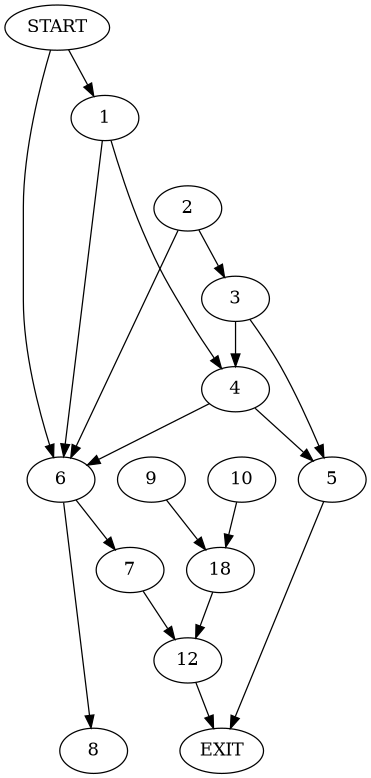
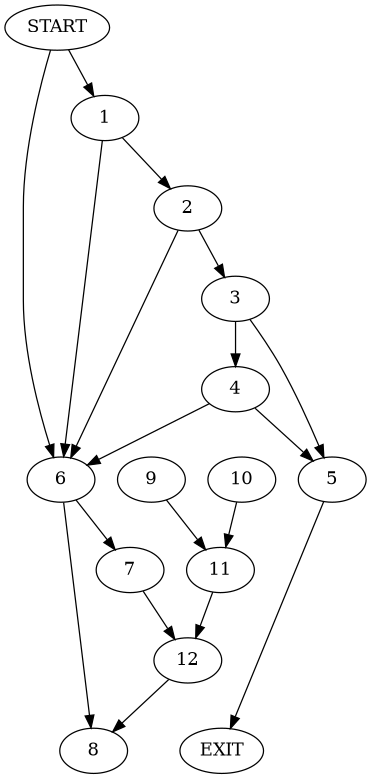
edge "1" -> "4": now "1" -> "2"
node "18": label "18" -> "11"
edge "12" -> "EXIT": now "12" -> "8"
